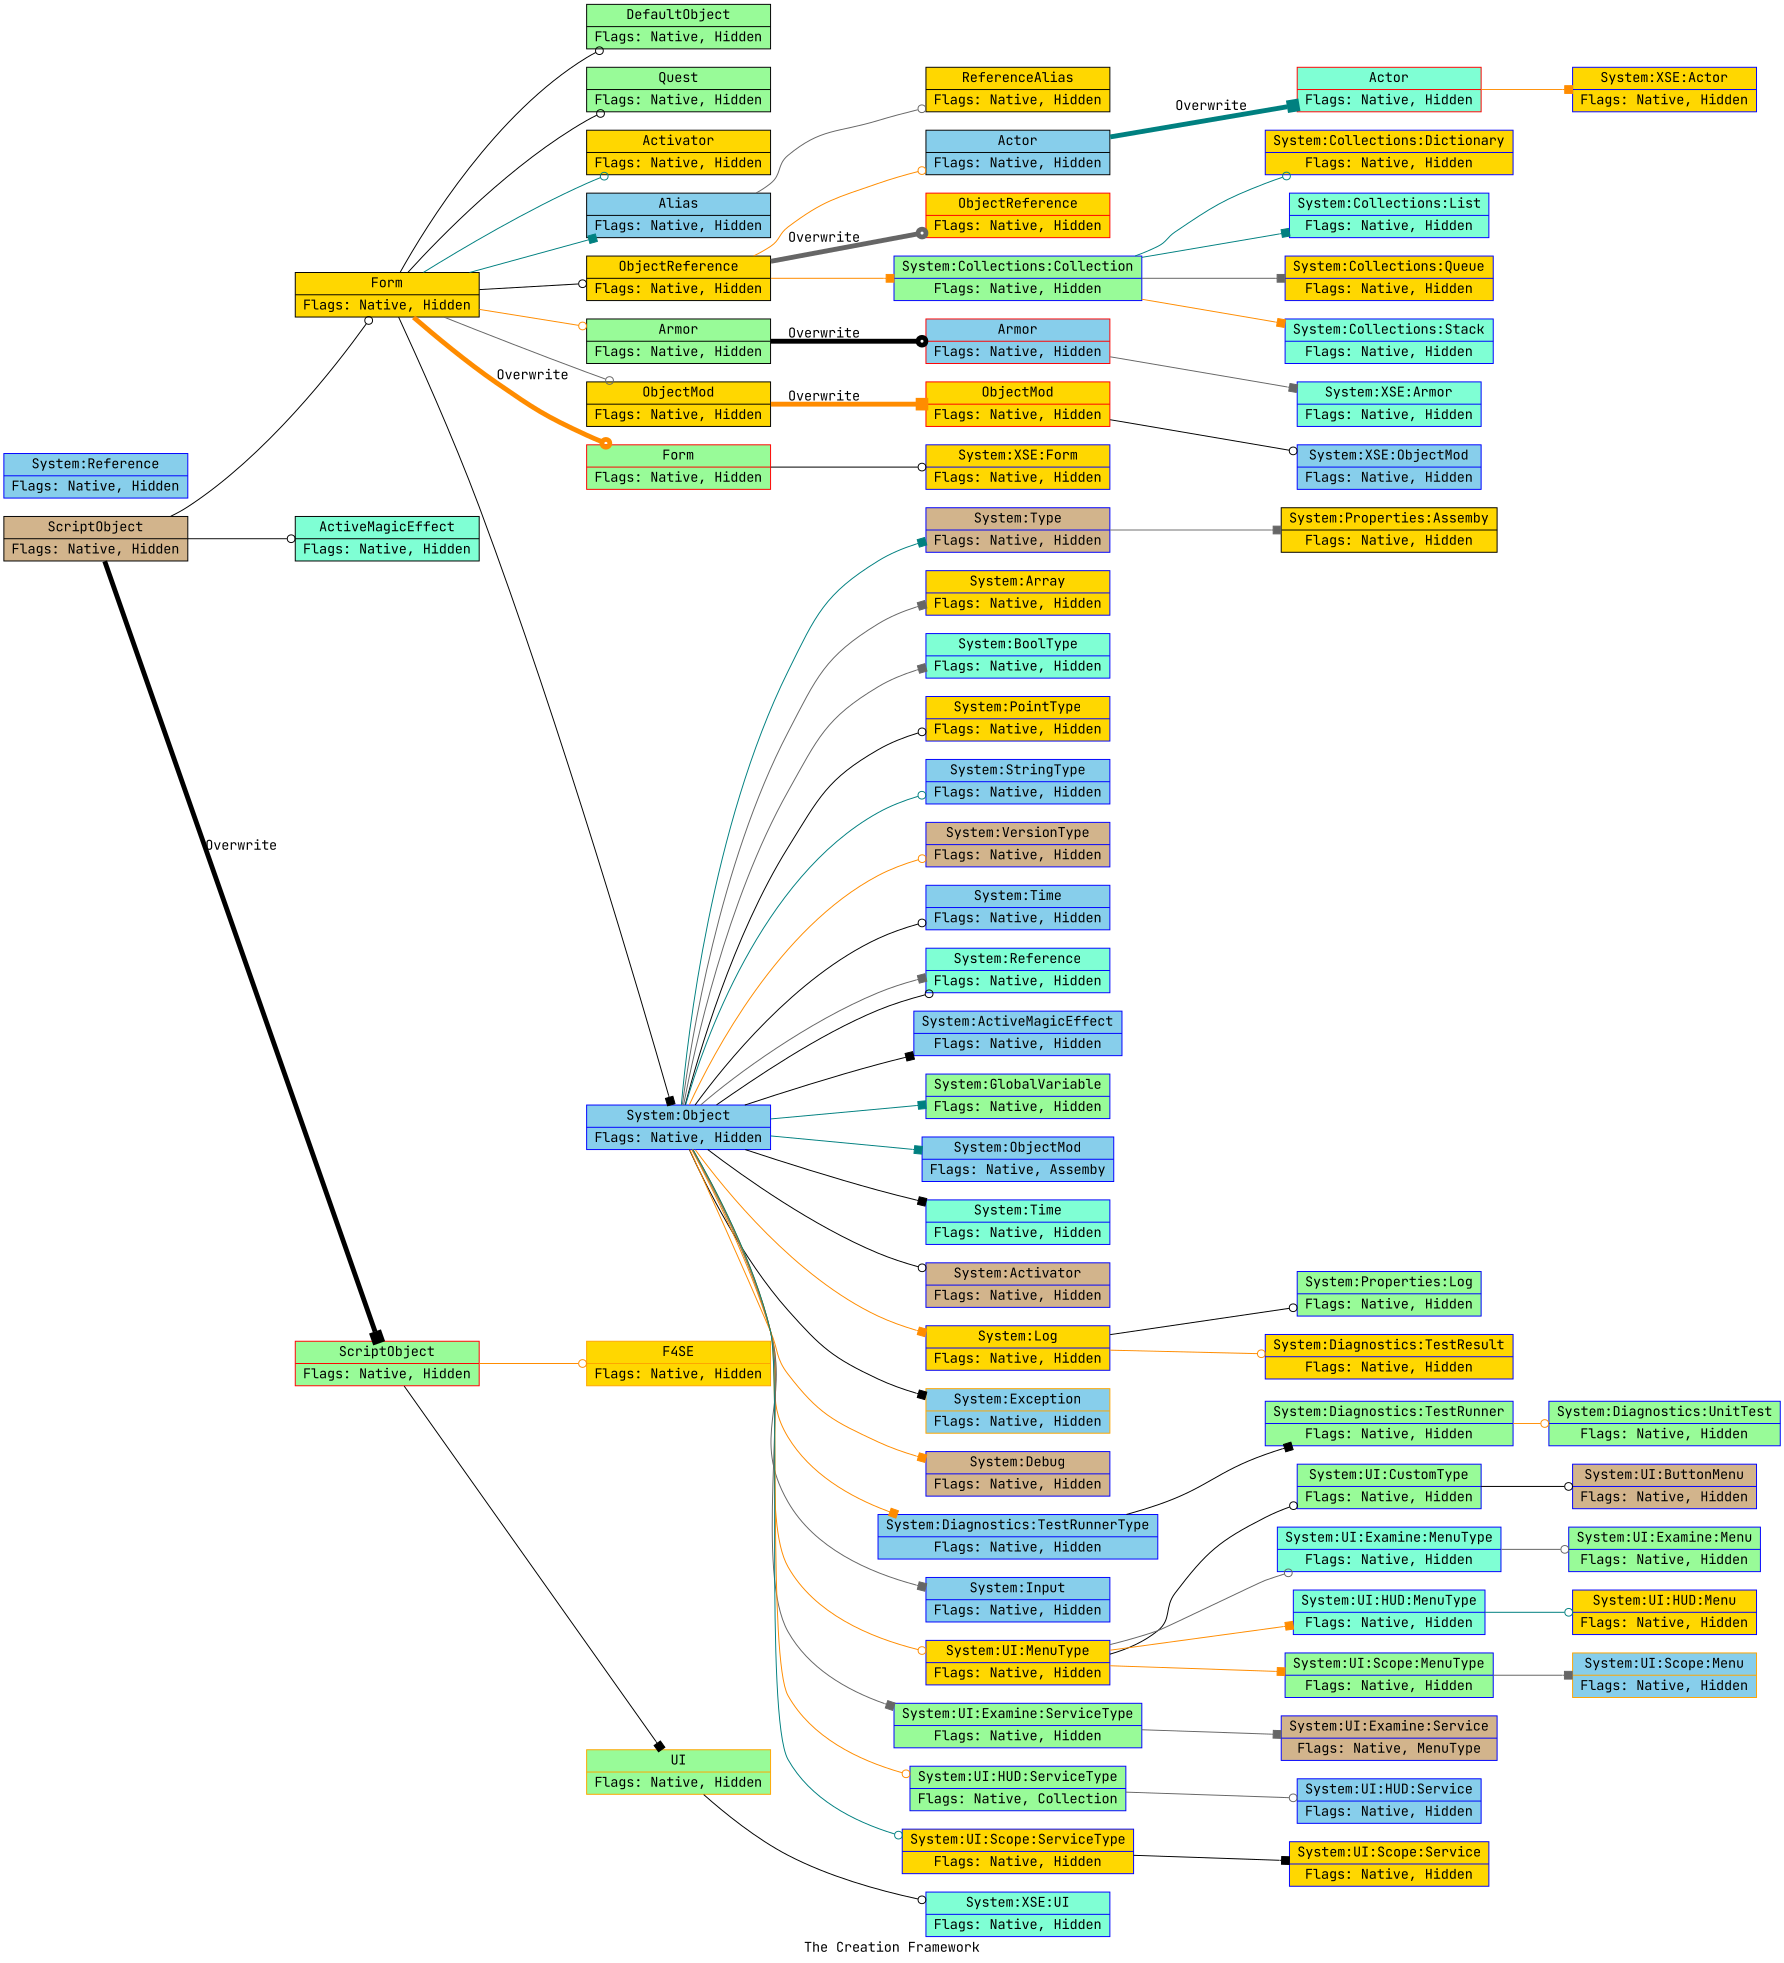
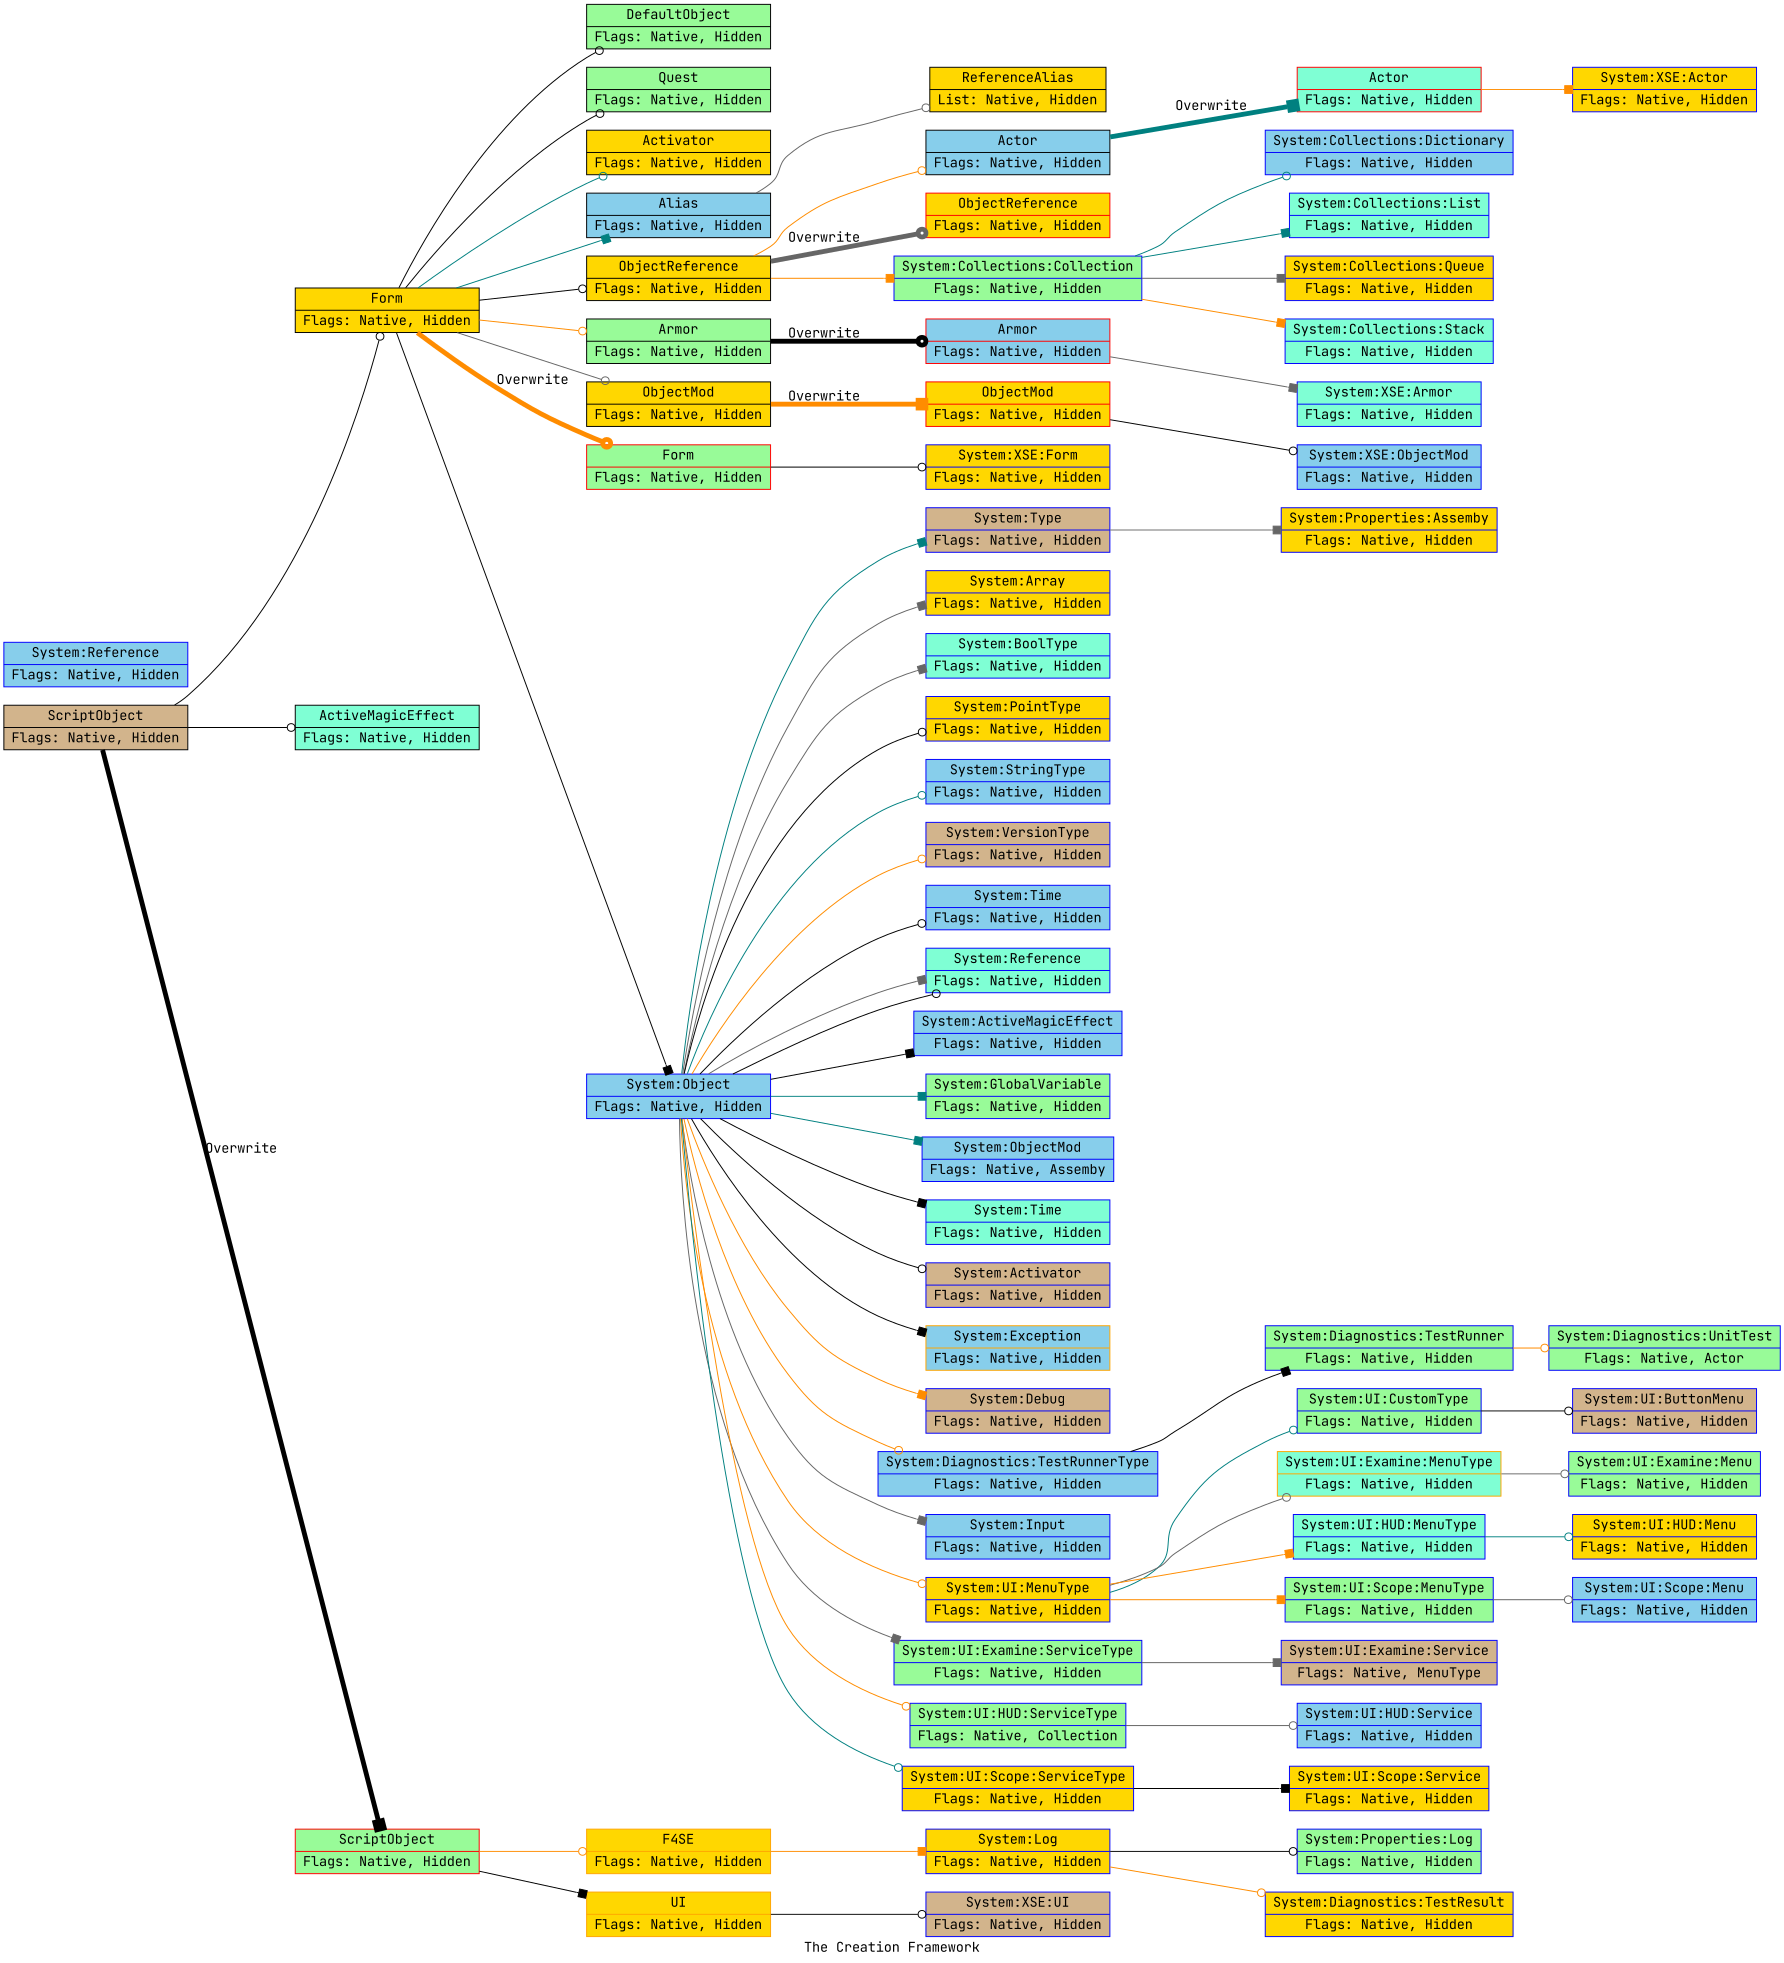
node "ReferenceAlias": text "Flags: Native, Hidden" -> "List: Native, Hidden"
node "System:Collections:Dictionary": fillcolor gold -> skyblue
node "System:Properties:Assemby": color black -> blue
edge "System:Object" -> "System:Log": now "F4SE" -> "System:Log"
edge "System:Object" -> "System:Diagnostics:TestRunnerType": arrowhead box -> odot
node "System:Diagnostics:UnitTest": text "Flags: Native, Hidden" -> "Flags: Native, Actor"
node "System:UI:Examine:MenuType": color blue -> orange
edge "System:UI:MenuType" -> "System:UI:CustomType": color black -> teal
edge "System:UI:Scope:MenuType" -> "System:UI:Scope:Menu": arrowhead box -> odot
node "System:UI:Scope:Menu": color orange -> blue
node "UI": fillcolor palegreen -> gold
node "System:XSE:UI": fillcolor aquamarine -> tan
